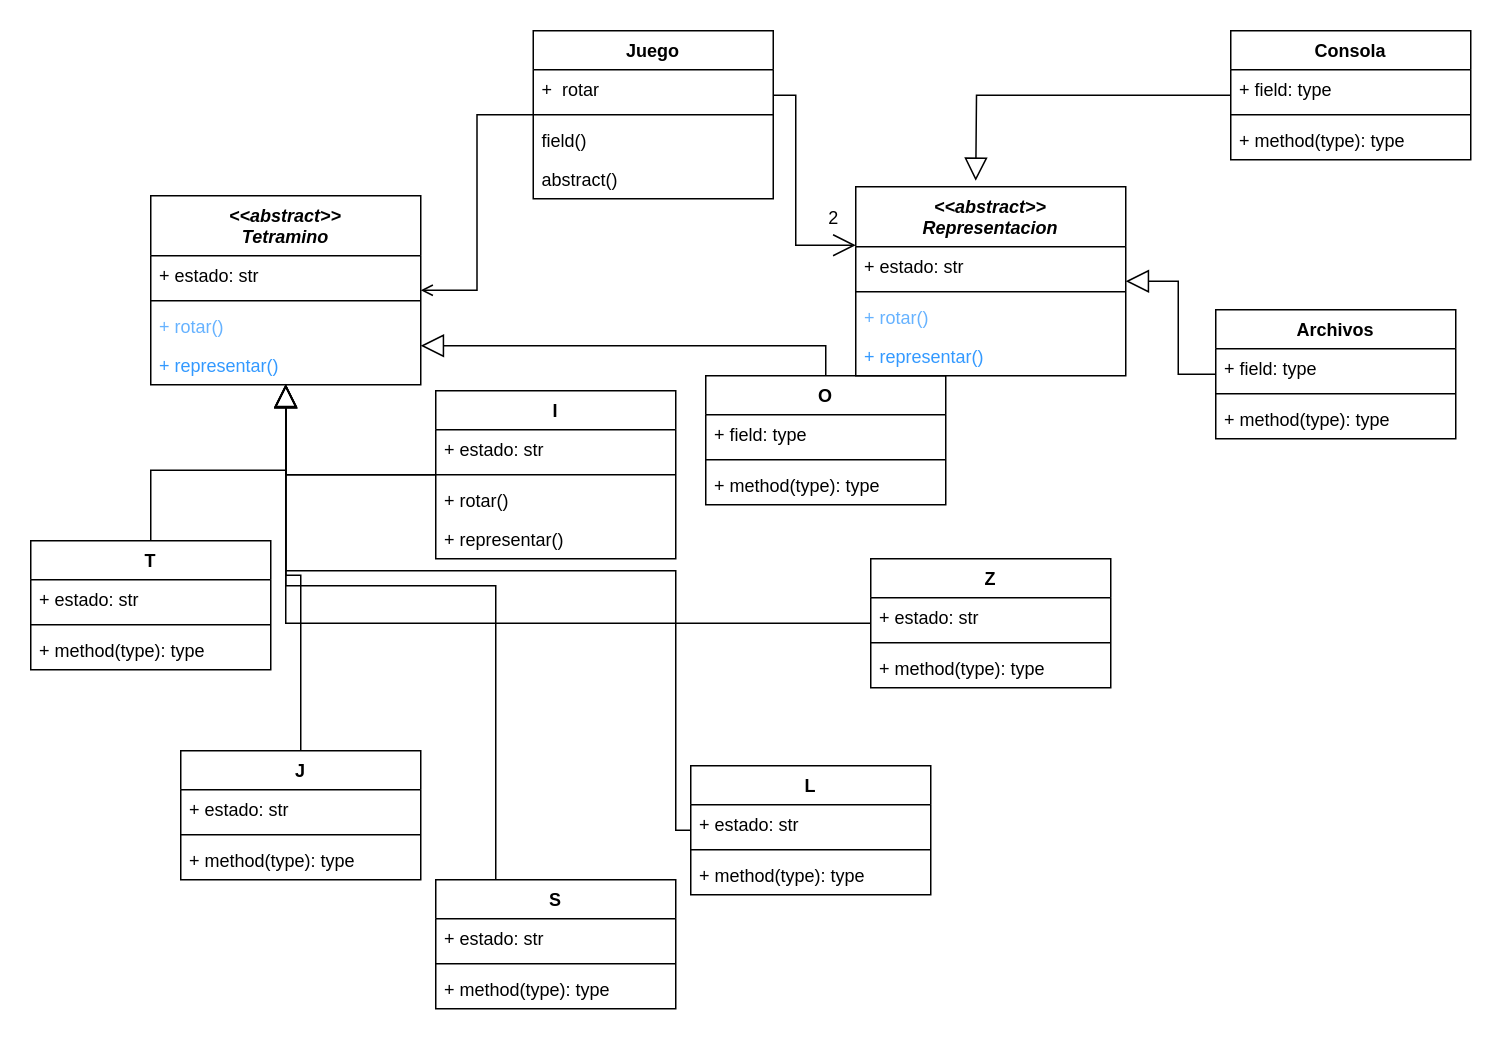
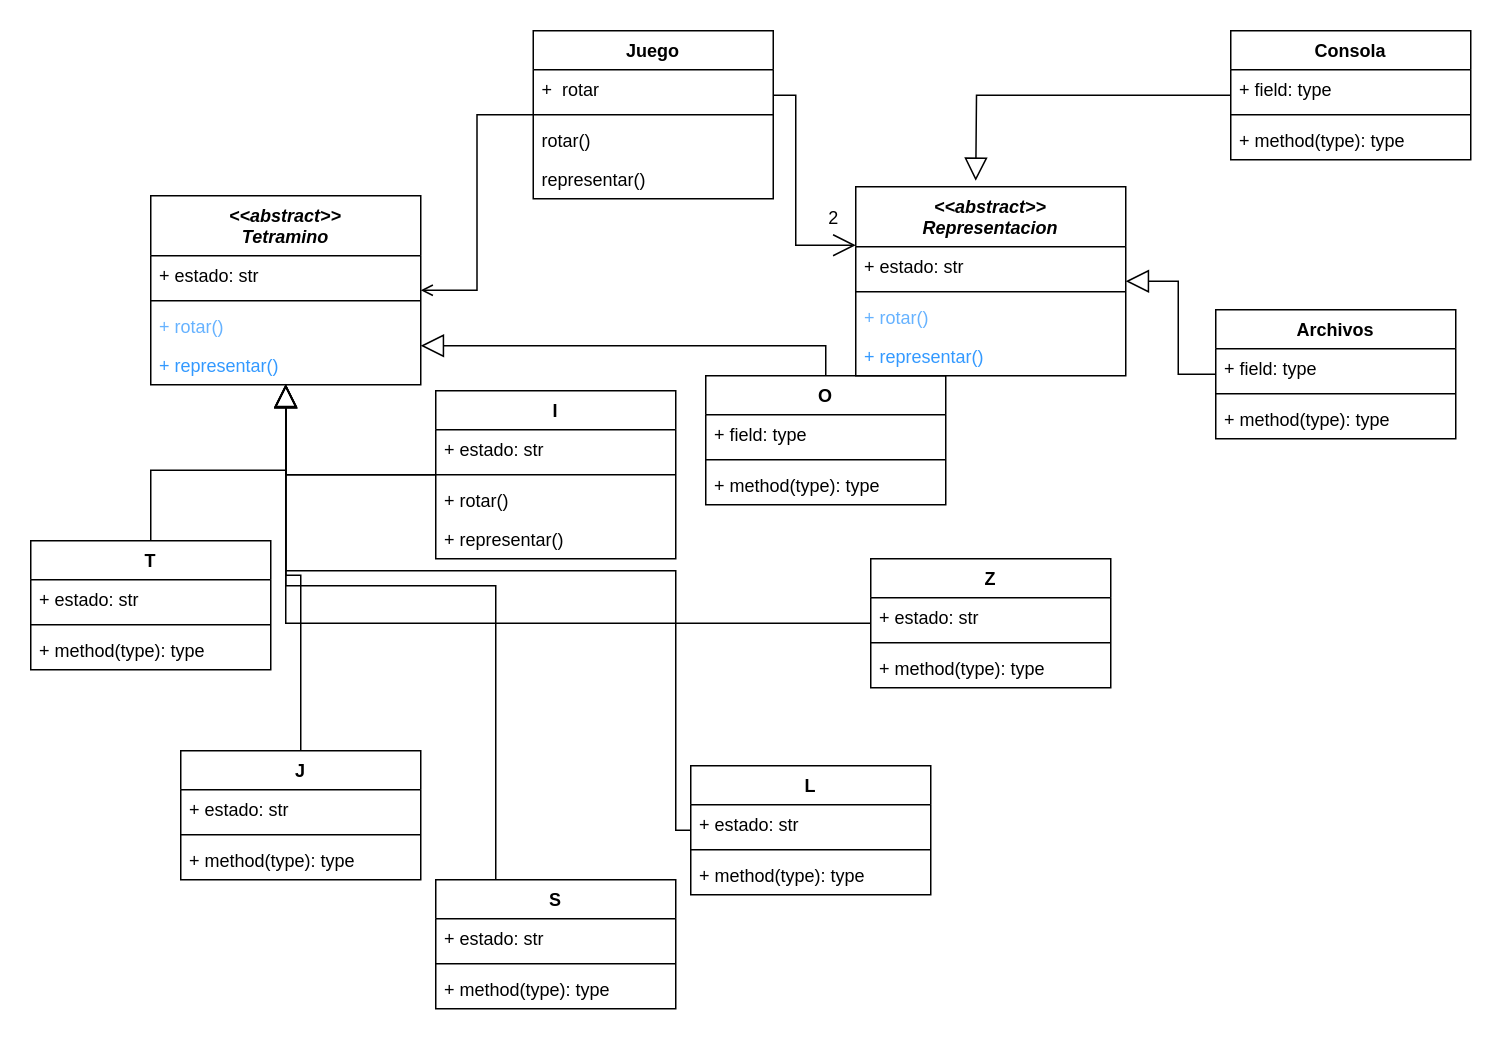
node "field()": label "field()" -> "rotar()"
node "abstract()": label "abstract()" -> "representar()"
